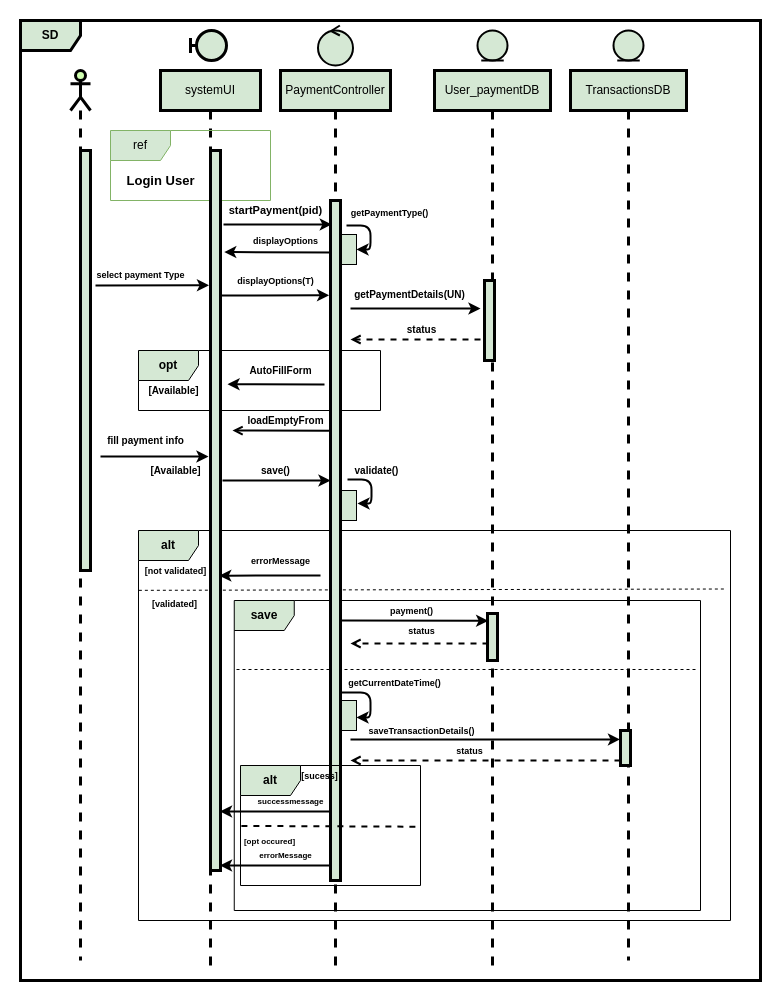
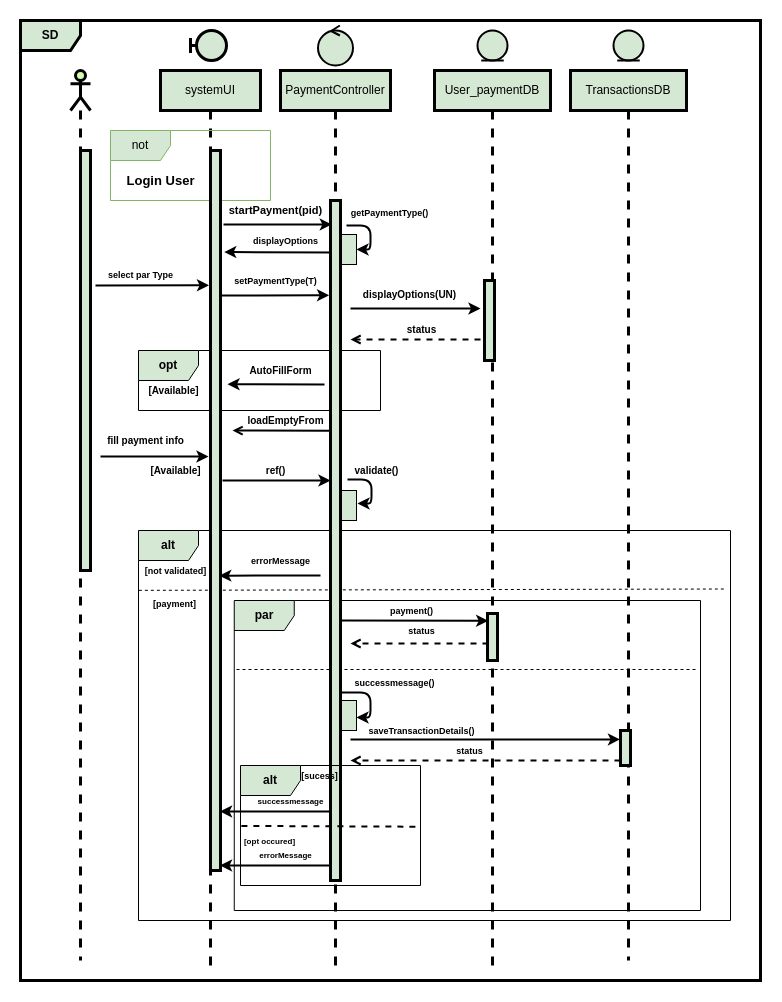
node "ref": label "ref" -> "not"
node "select payment Type": label "select payment Type" -> "select par Type"
node "displayOptions(T)": label "displayOptions(T)" -> "setPaymentType(T)"
node "getPaymentDetails(UN)": label "getPaymentDetails(UN)" -> "displayOptions(UN)"
node "save()": label "save()" -> "ref()"
node "[validated]": label "[validated]" -> "[payment]"
node "save": label "save" -> "par"
node "getCurrentDateTime()": label "getCurrentDateTime()" -> "successmessage()"
